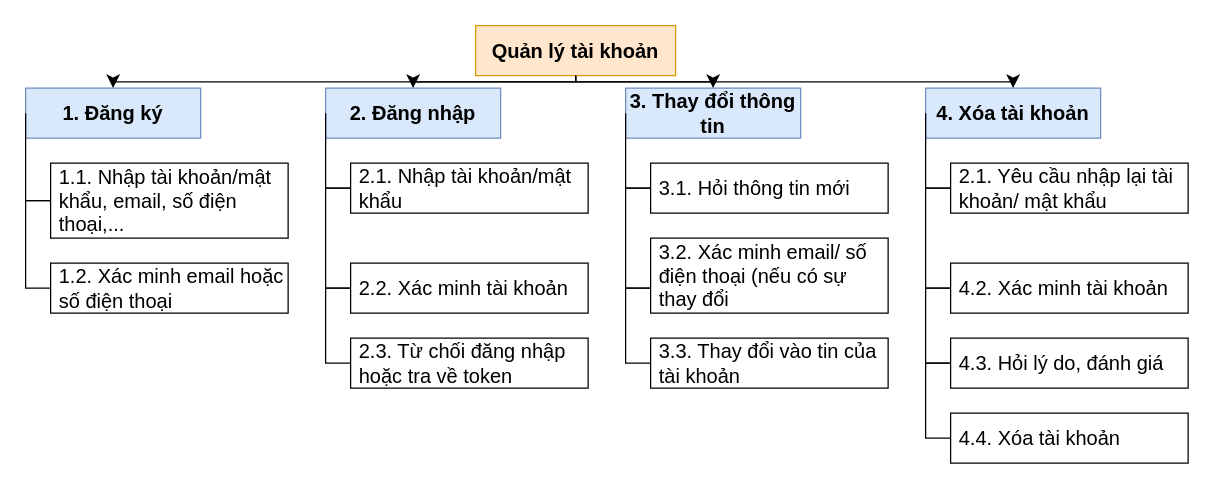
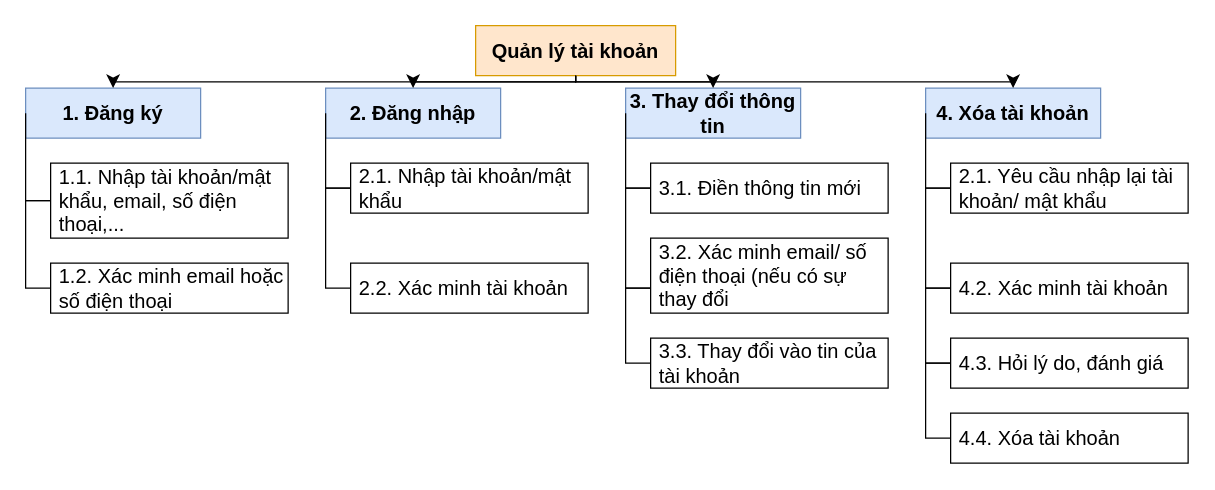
node "3.1. Hỏi thông tin mới": label "3.1. Hỏi thông tin mới" -> "3.1. Điền thông tin mới"
edge "2.2. Xác minh tài khoản" -- "2.3. Từ chối đăng nhập hoặc tra về token": removed
node "2.3. Từ chối đăng nhập hoặc tra về token": removed
